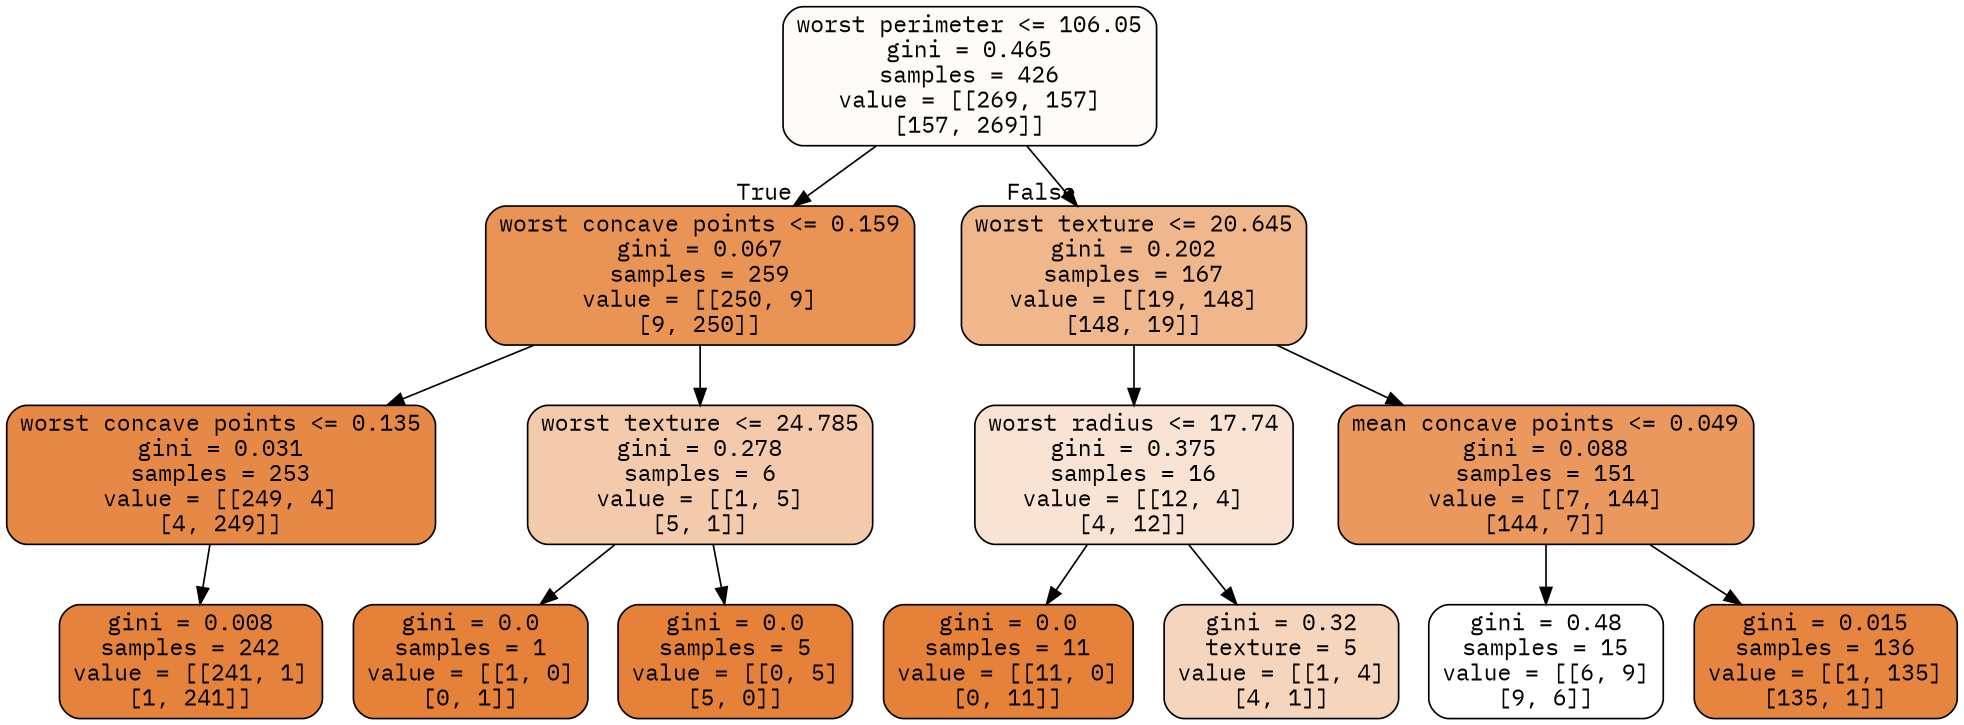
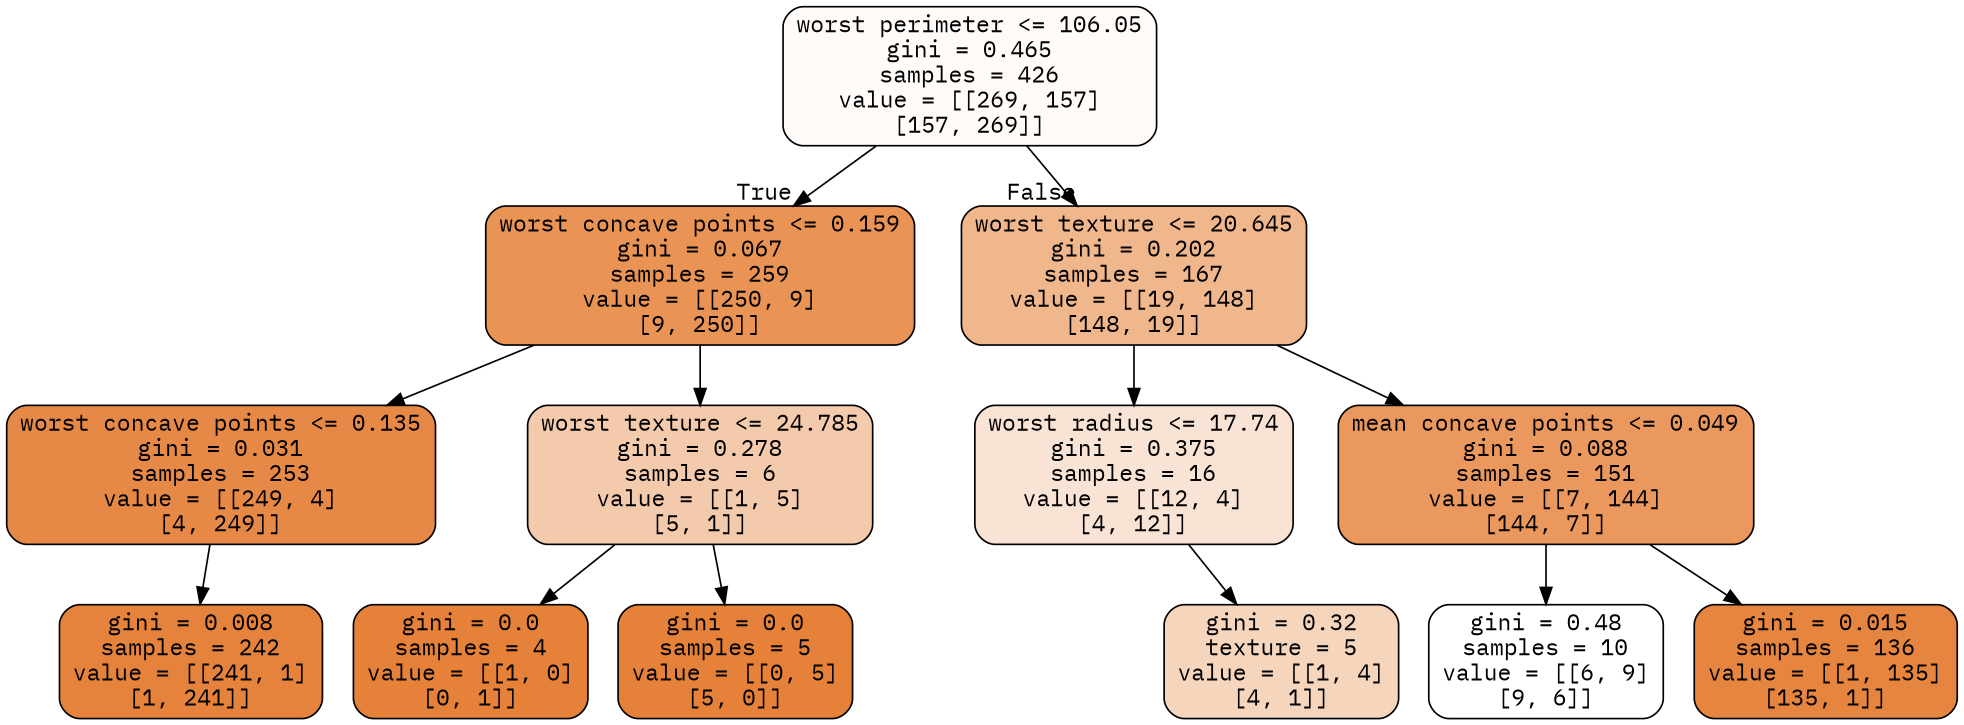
node "gini = 0.0 samples = 1 value = [[1, 0] [0, 1]]": label "gini = 0.0 samples = 1 value = [[1, 0] [0, 1]]" -> "gini = 0.0 samples = 4 value = [[1, 0] [0, 1]]"
node "gini = 0.0 samples = 11 value = [[11, 0] [0, 11]]": removed
node "gini = 0.48 samples = 15 value = [[6, 9] [9, 6]]": label "gini = 0.48 samples = 15 value = [[6, 9] [9, 6]]" -> "gini = 0.48 samples = 10 value = [[6, 9] [9, 6]]"
